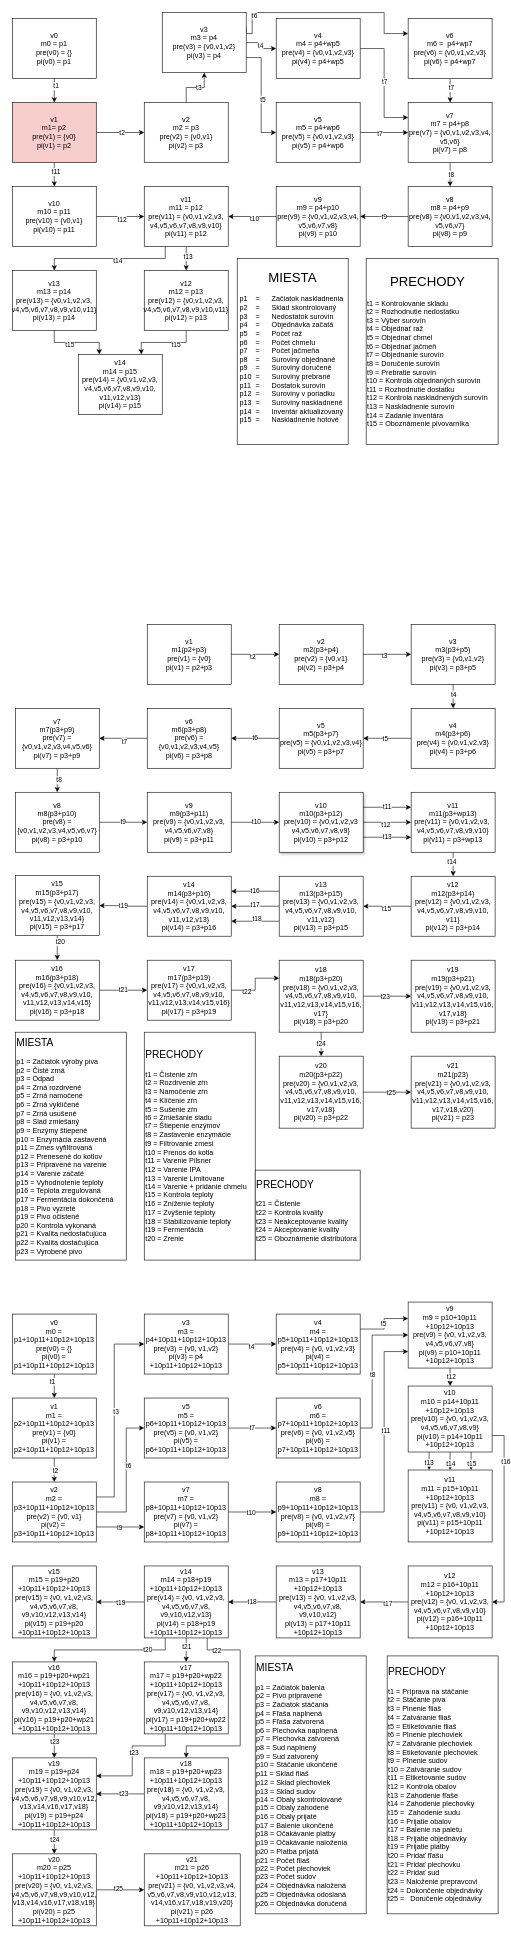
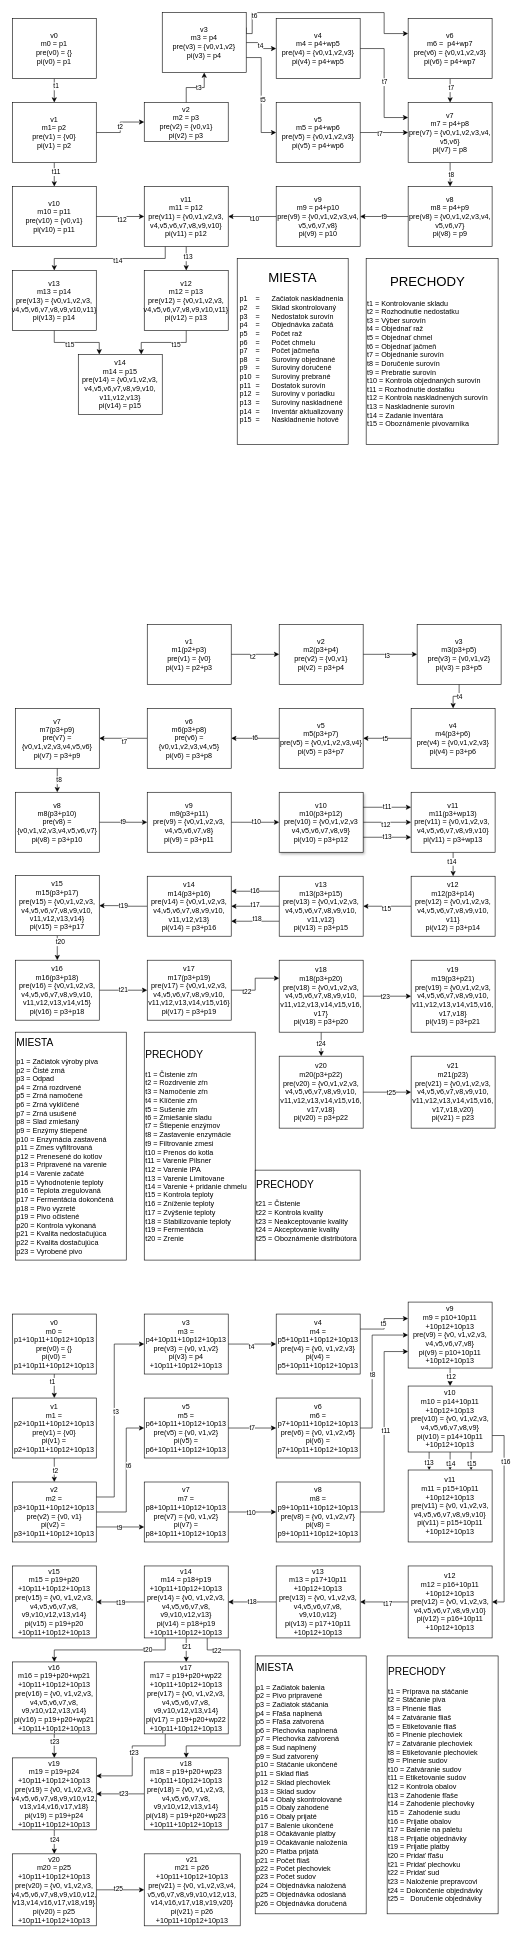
node "v1 m1= p2 pre(v1) = {v0} pi(v1) = p2": fillcolor #f8cecc -> #ffffff
node "v2 m2 = p3 pre(v2) = {v0,v1} pi(v2) = p3": size 84x60 -> 84x39
node "v3 m3(p3+p5) pre(v3) = {v0,v1,v2} pi(v3) = p3+p5": moved (453, 654) -> (459, 654)
